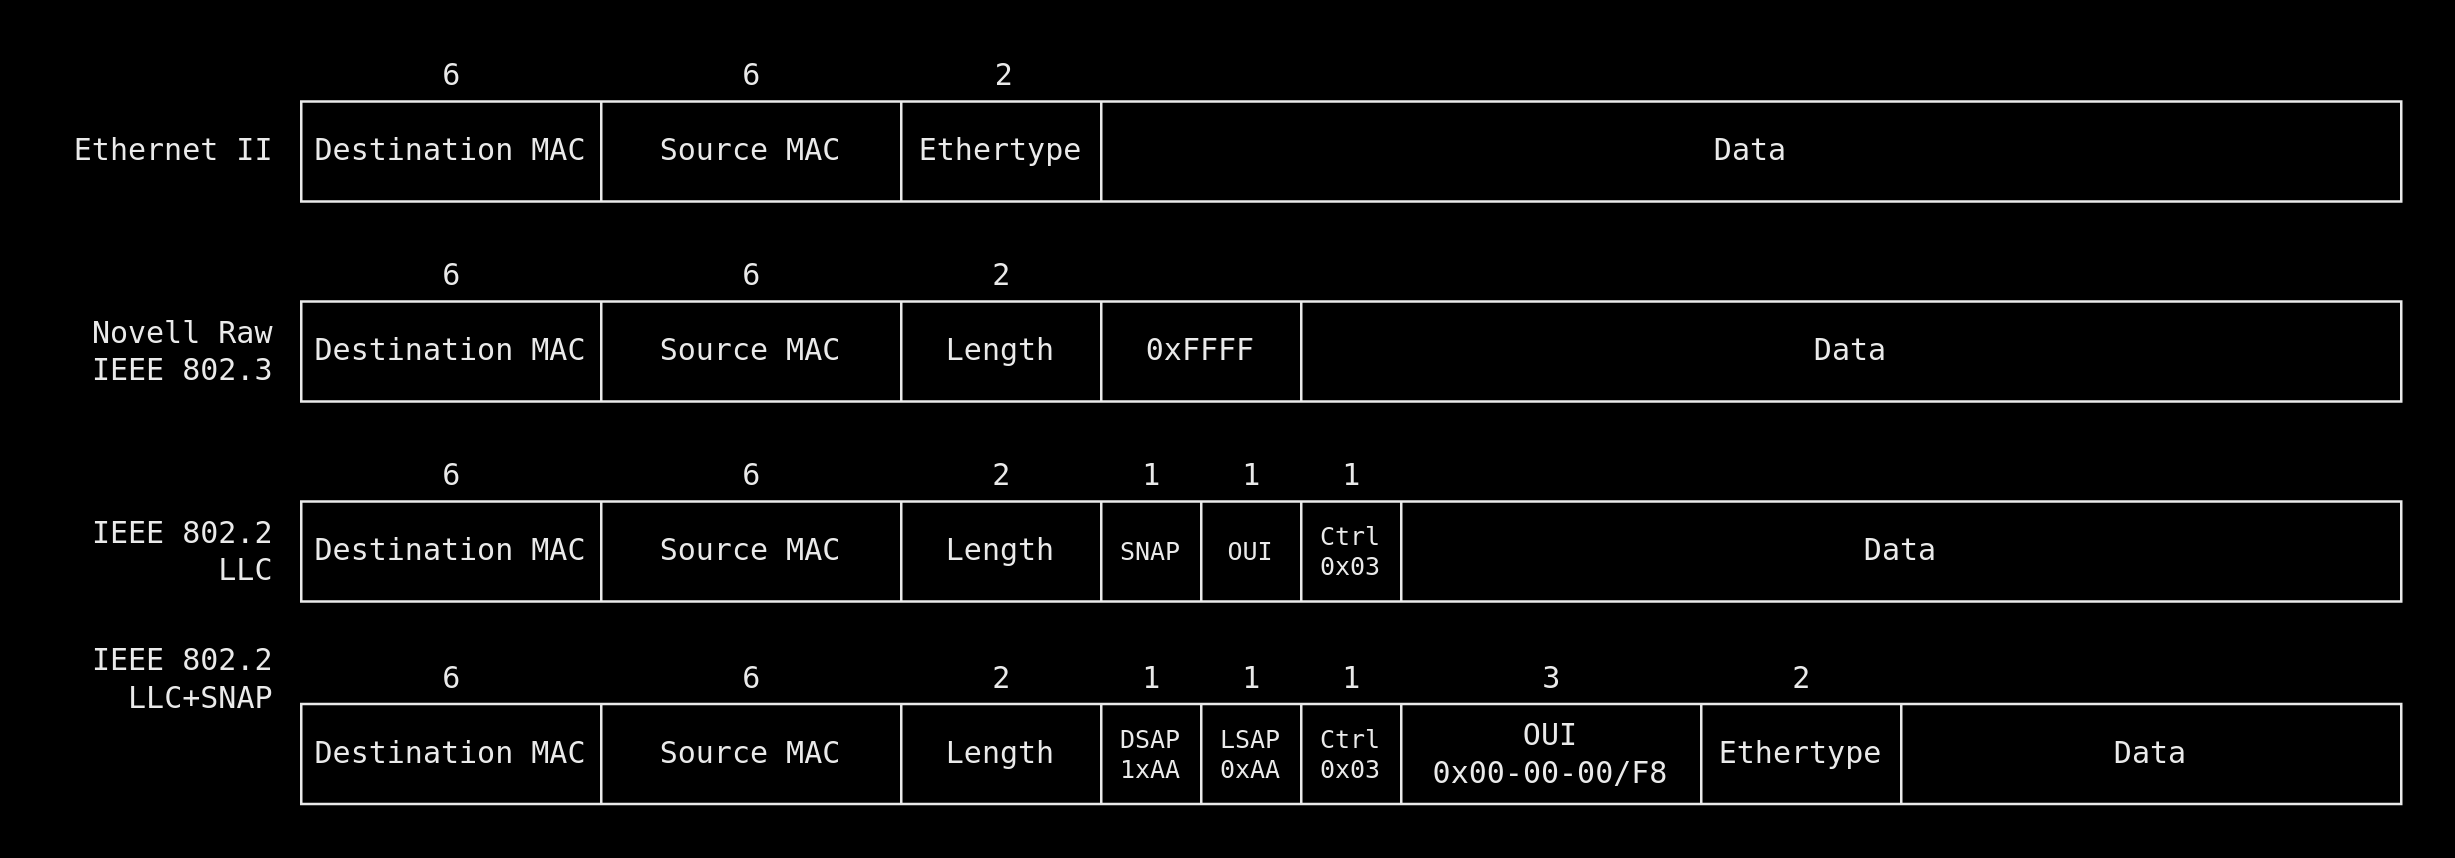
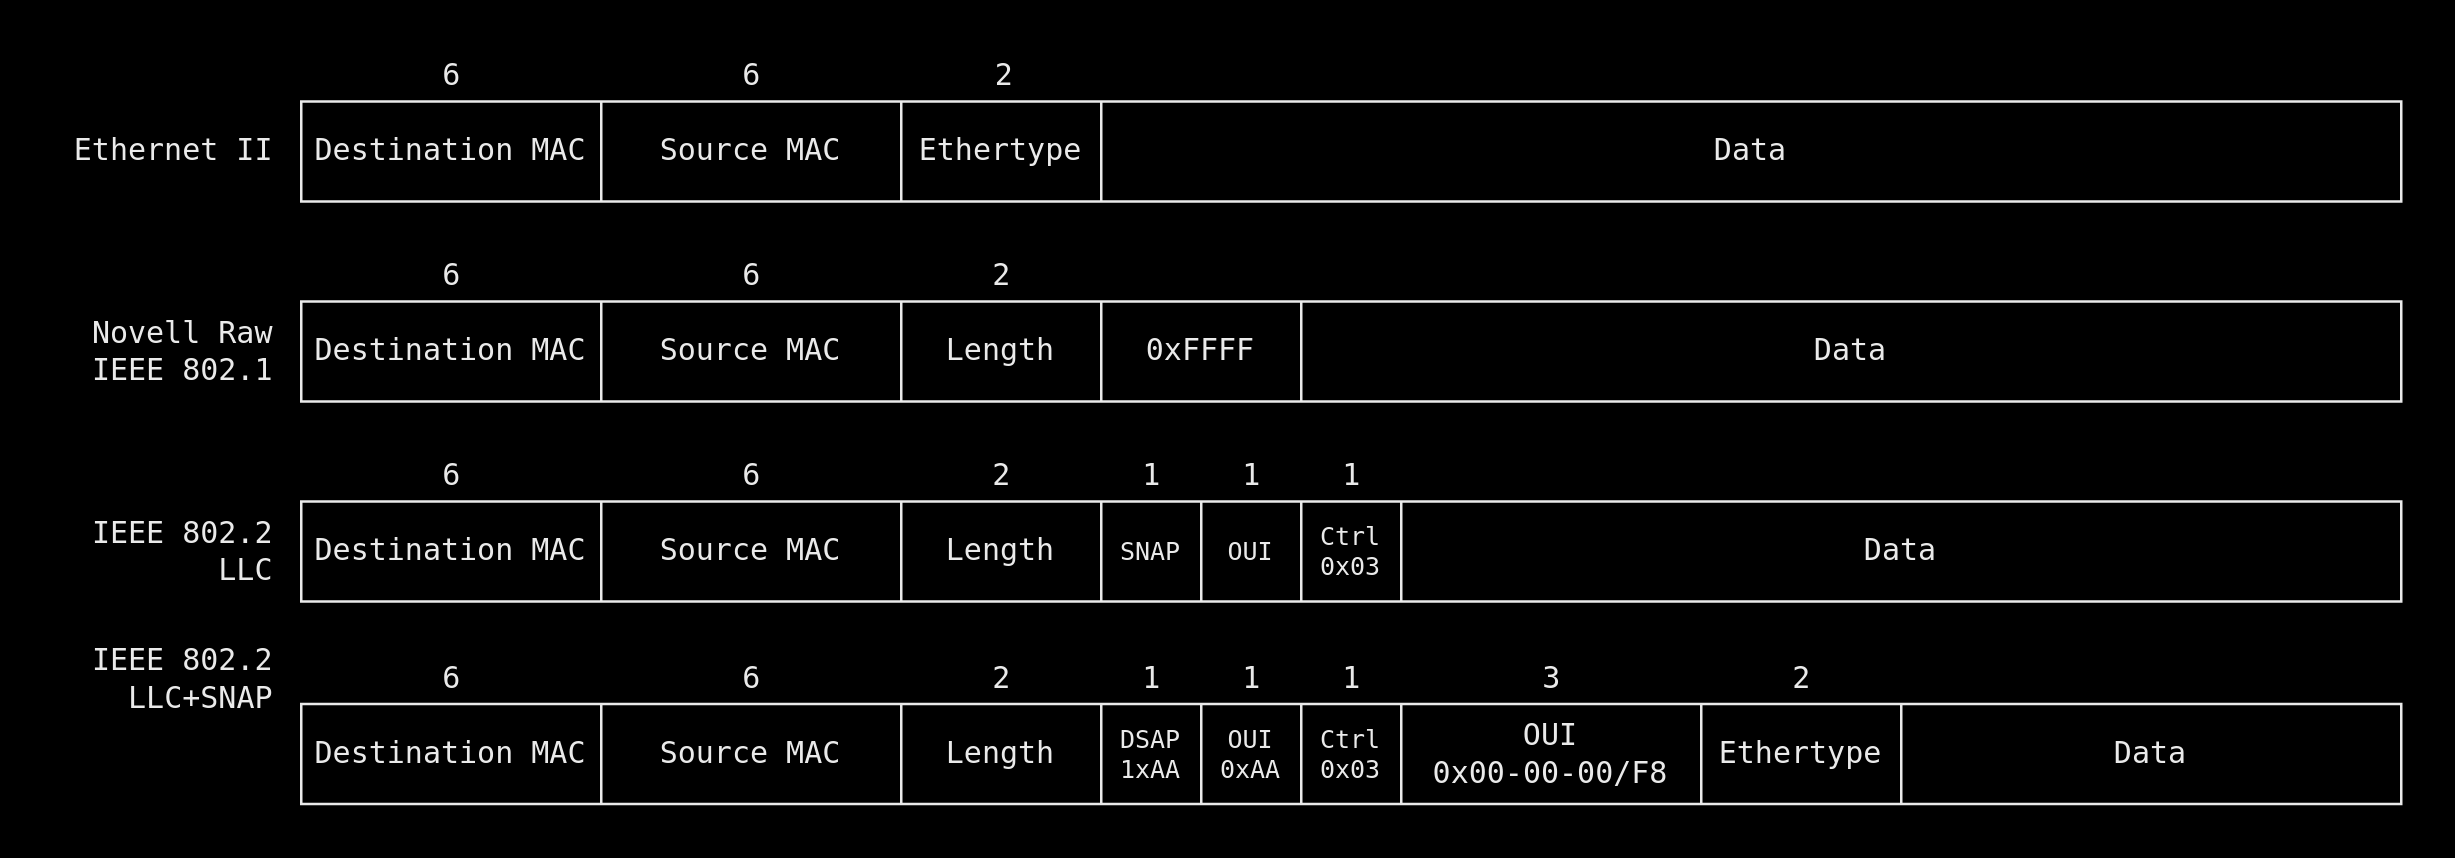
node "Novell Raw IEEE 802.3": label "Novell Raw IEEE 802.3" -> "Novell Raw IEEE 802.1"
node "LSAP 0xAA": label "LSAP 0xAA" -> "OUI 0xAA"
